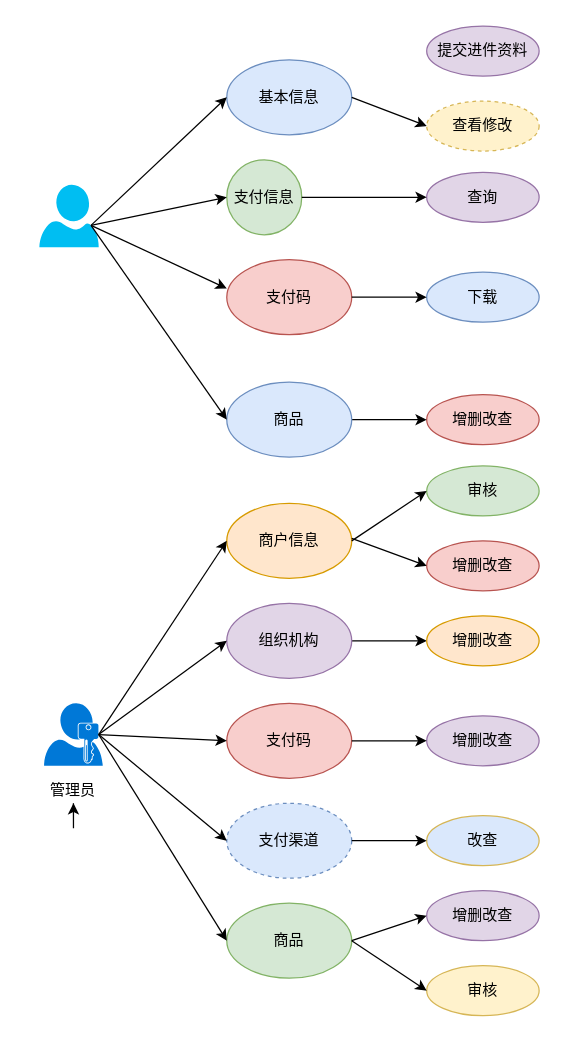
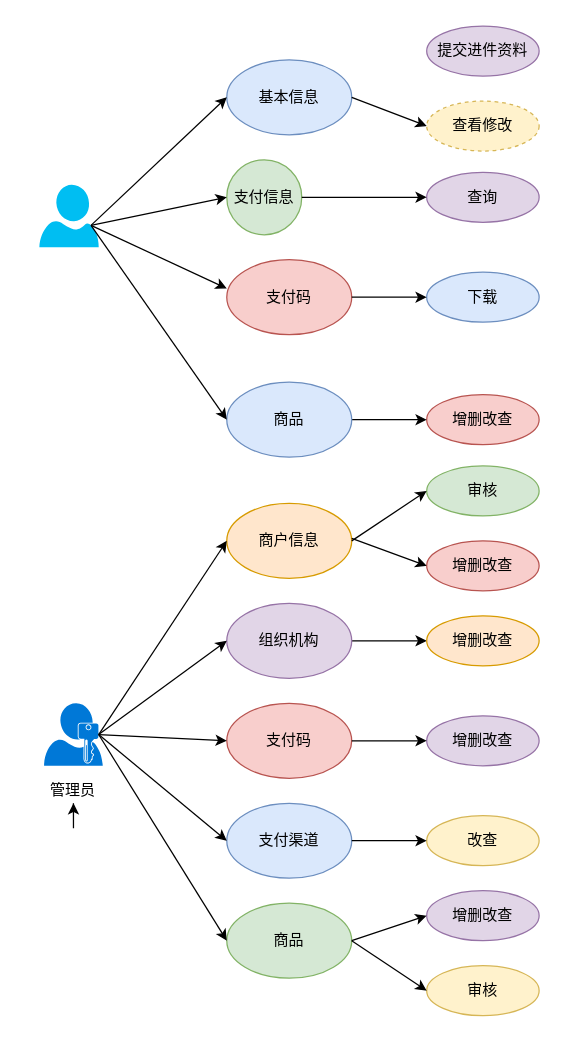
node "支付渠道": style dashed -> solid
node "改查": fillcolor #dae8fc -> #fff2cc
